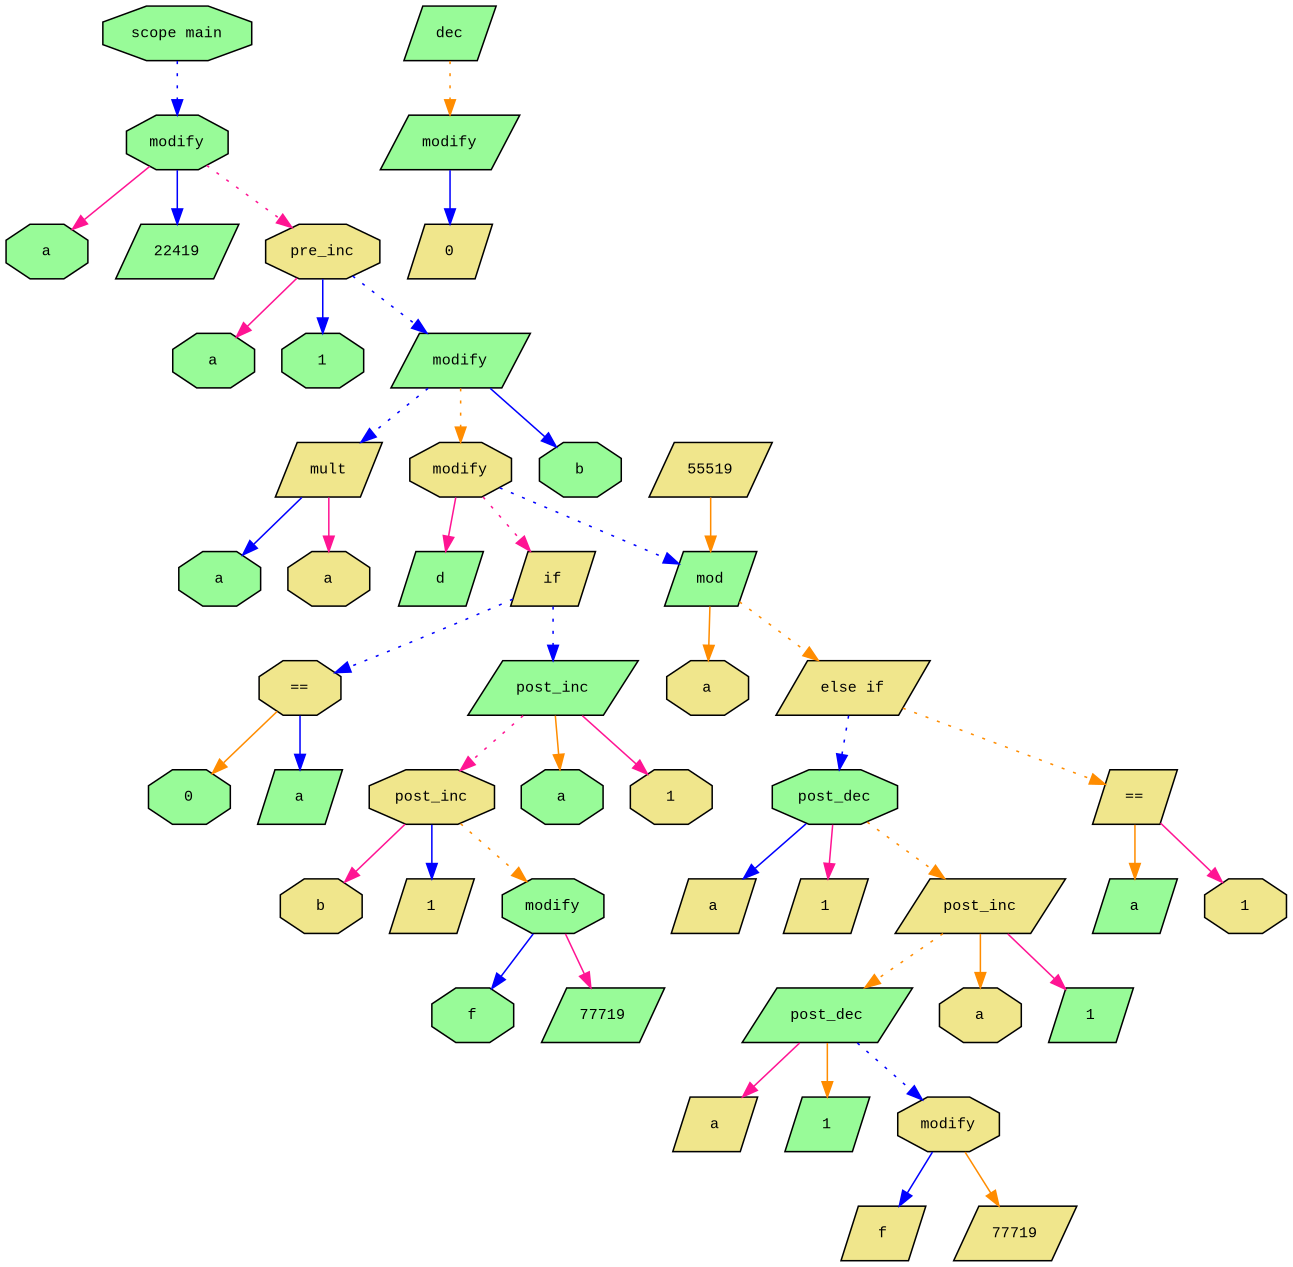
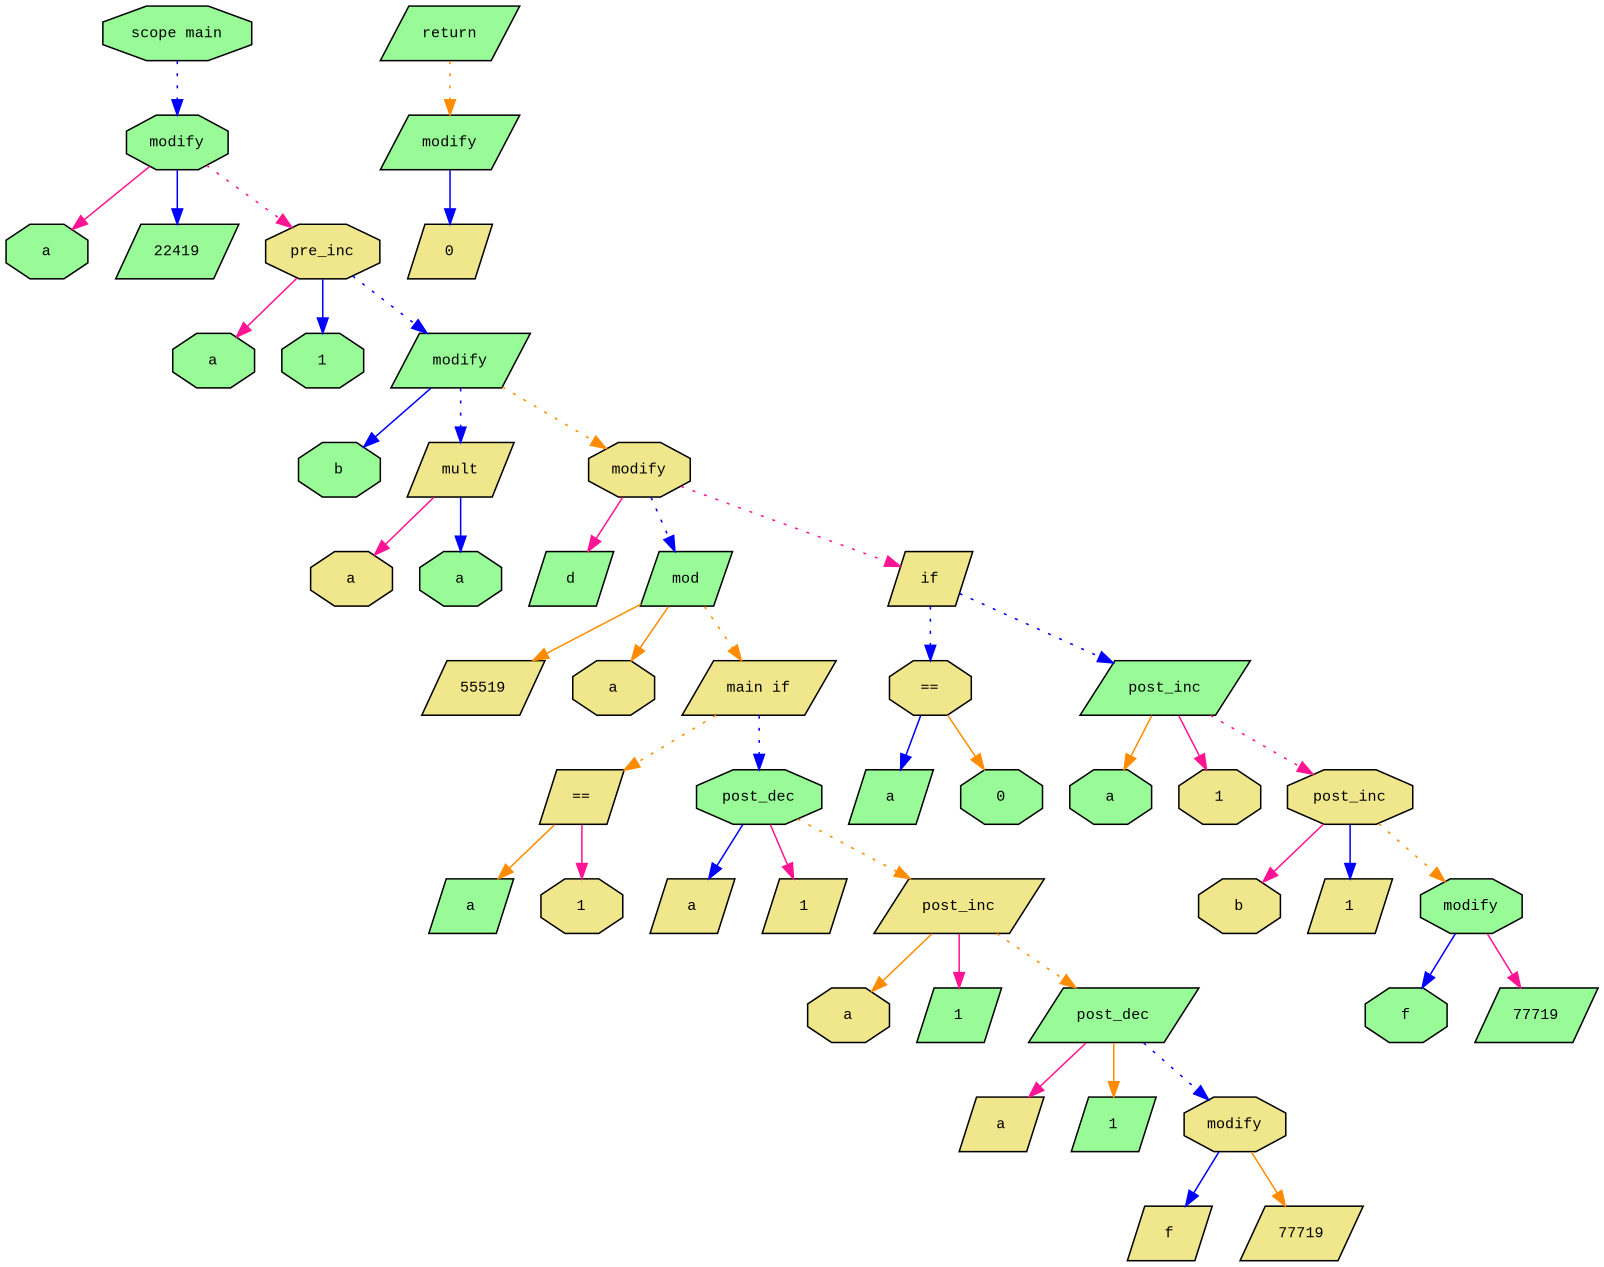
node "dec": label "dec" -> "return"
edge "55519" -> "mod": reversed
node "else if": label "else if" -> "main if"
